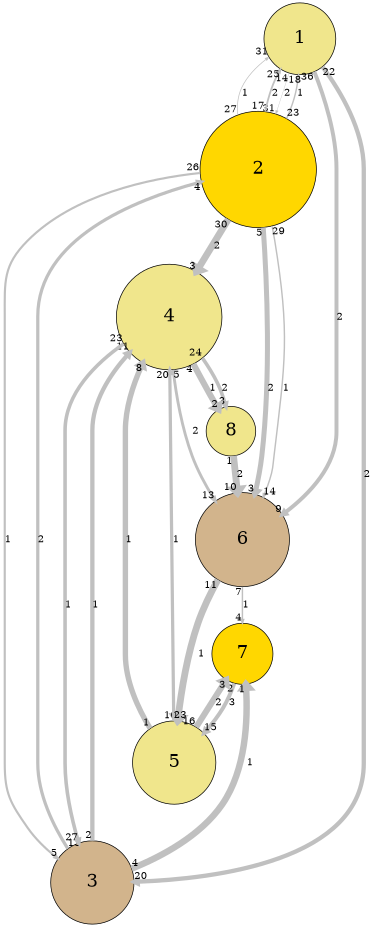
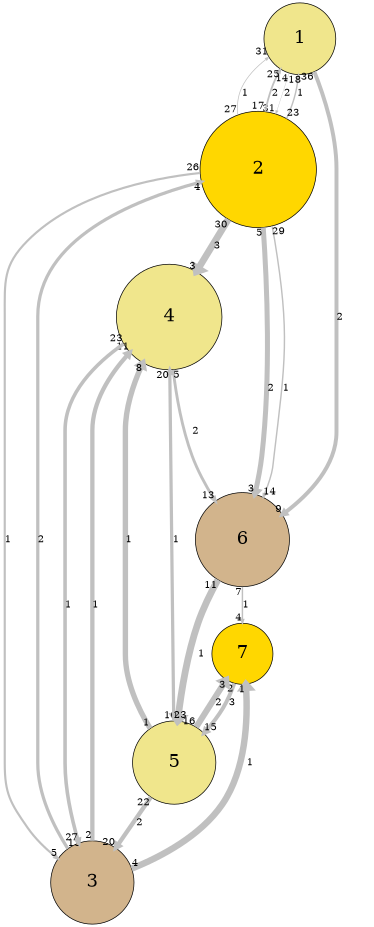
edge "2" -> "4": label "2" -> "3"
node "8": removed
edge "1" -> "3": now "5" -> "3"
